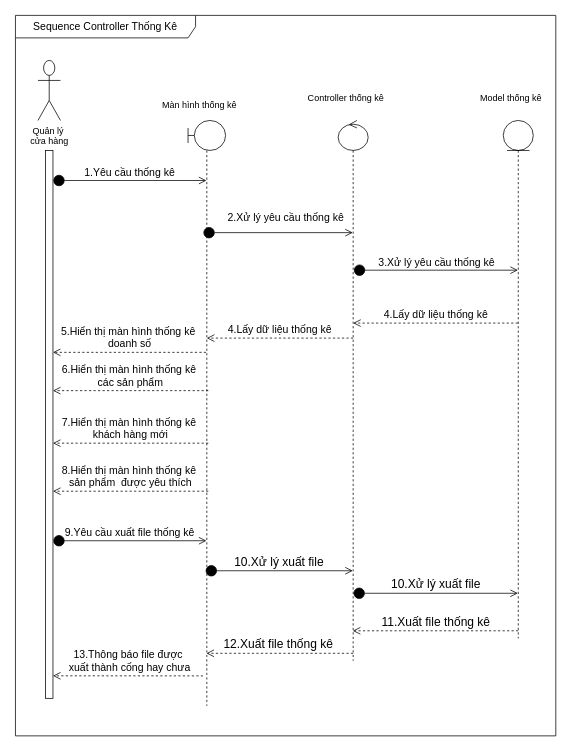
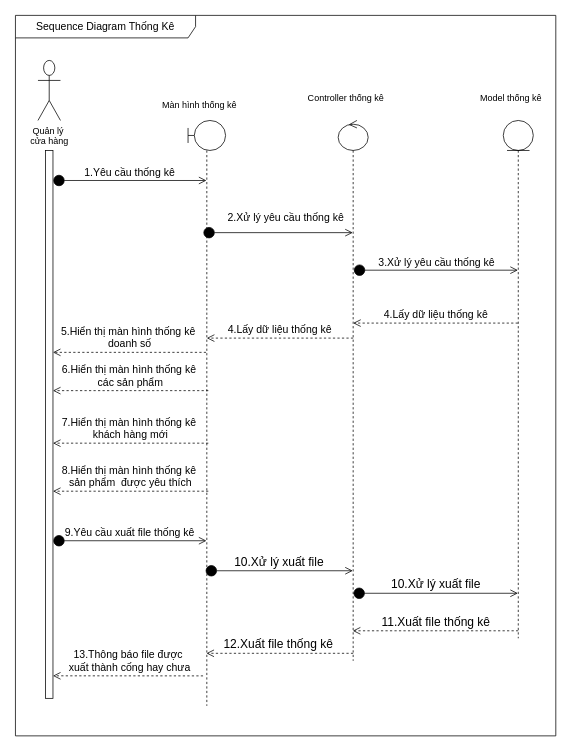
node "Sequence Controller Thống Kê": label "Sequence Controller Thống Kê" -> "Sequence Diagram Thống Kê"
